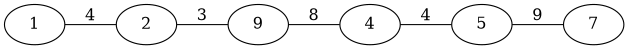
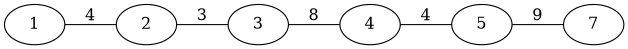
node "9": label "9" -> "3"
